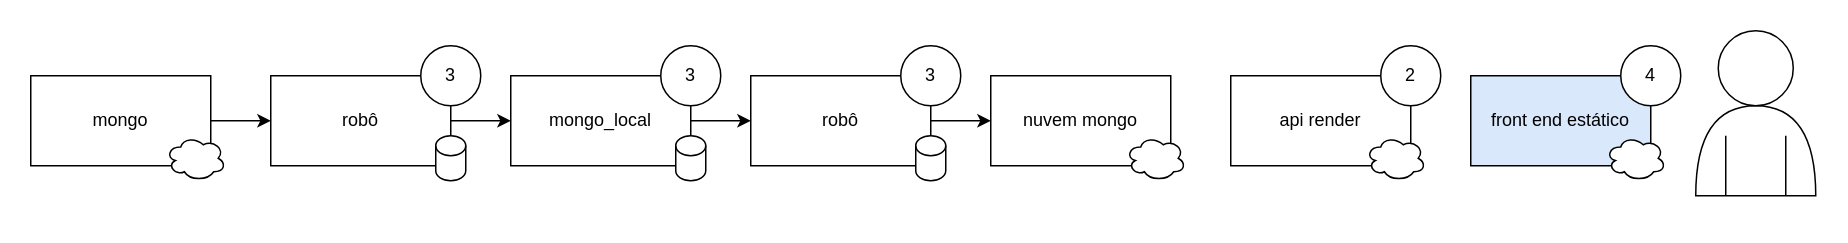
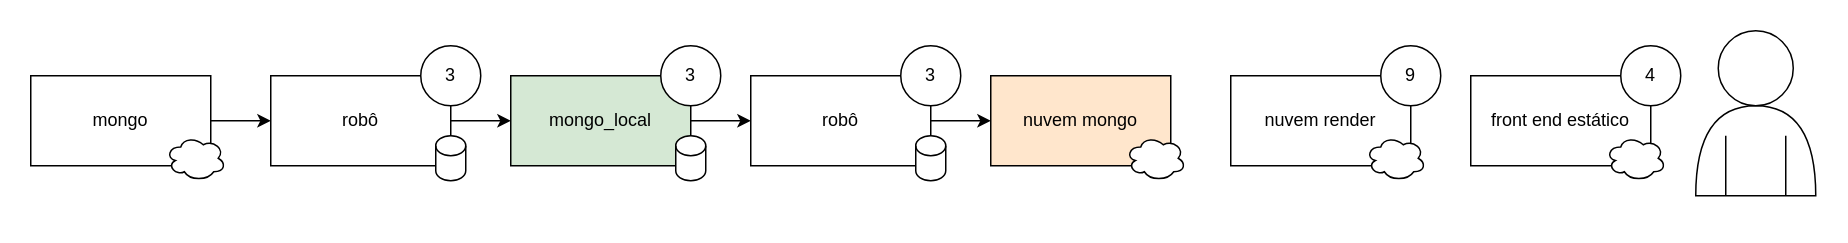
node "2": label "2" -> "9"
node "mongo_local": fillcolor #ffffff -> #d5e8d4
node "nuvem mongo": fillcolor #ffffff -> #ffe6cc
node "api render": label "api render" -> "nuvem render"
node "front end estático": fillcolor #dae8fc -> #ffffff
